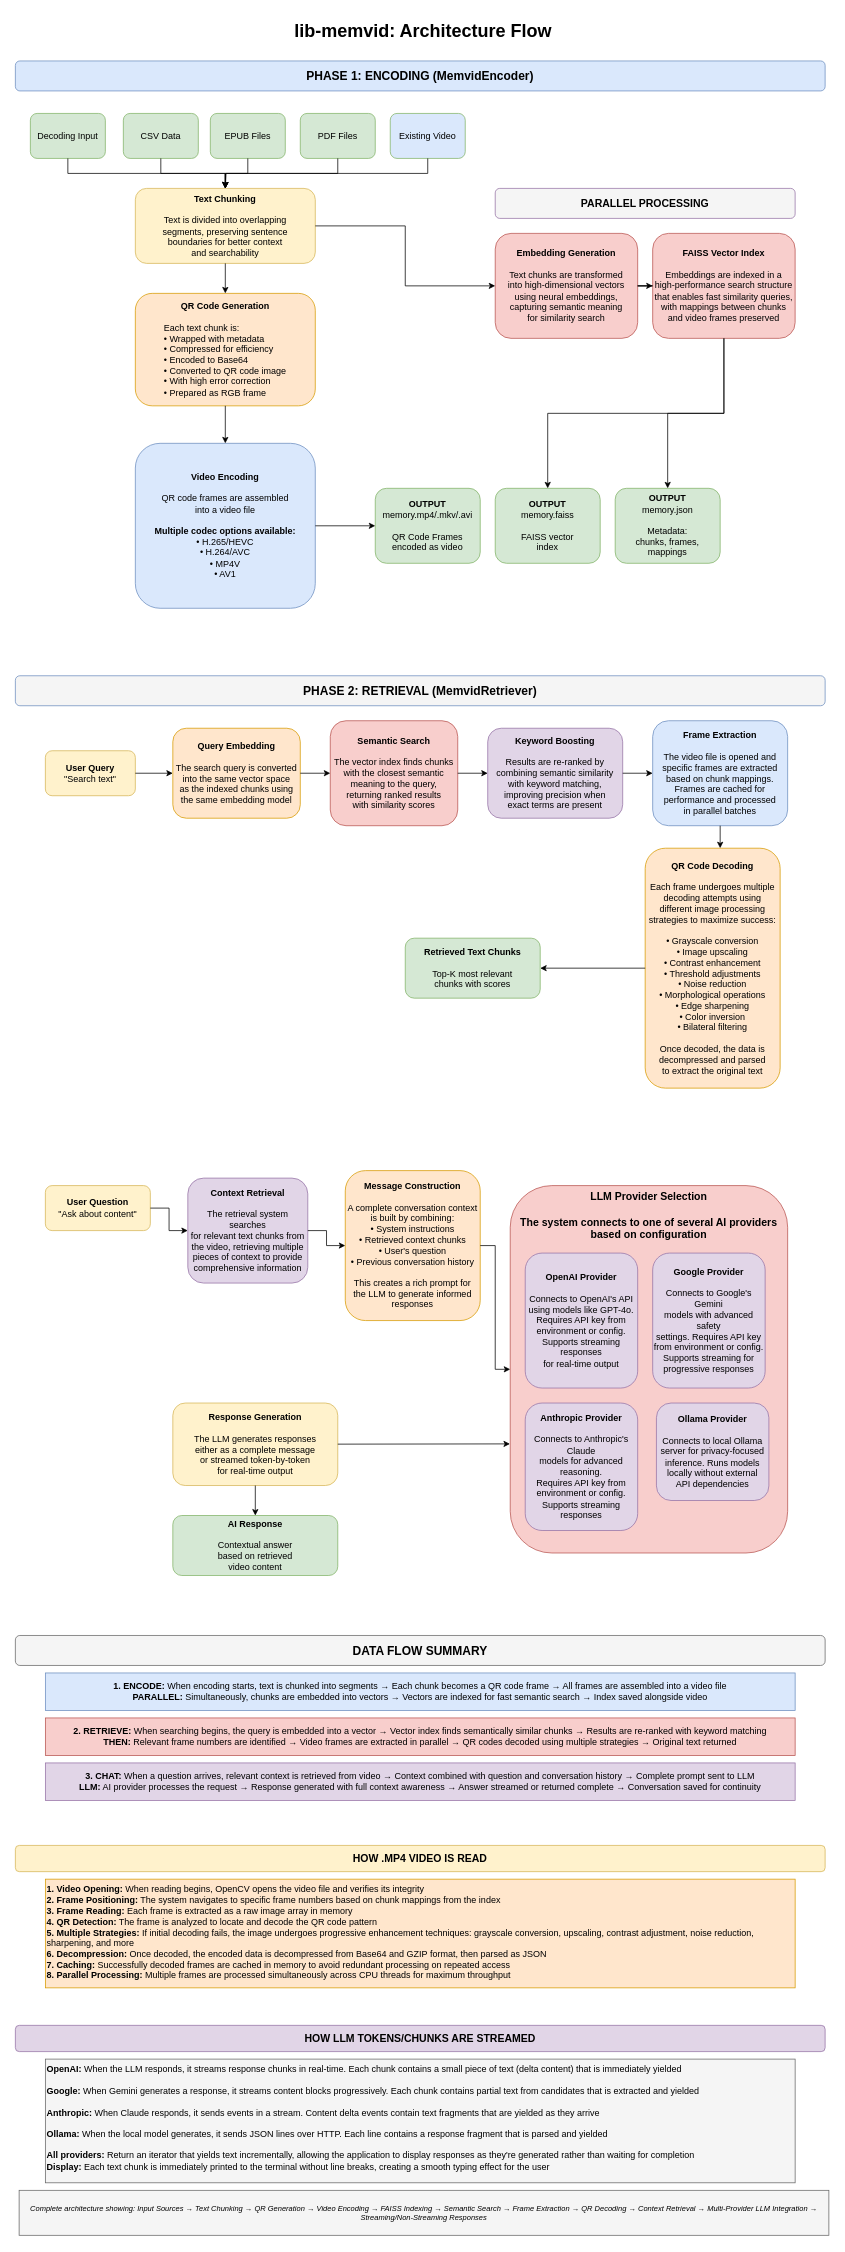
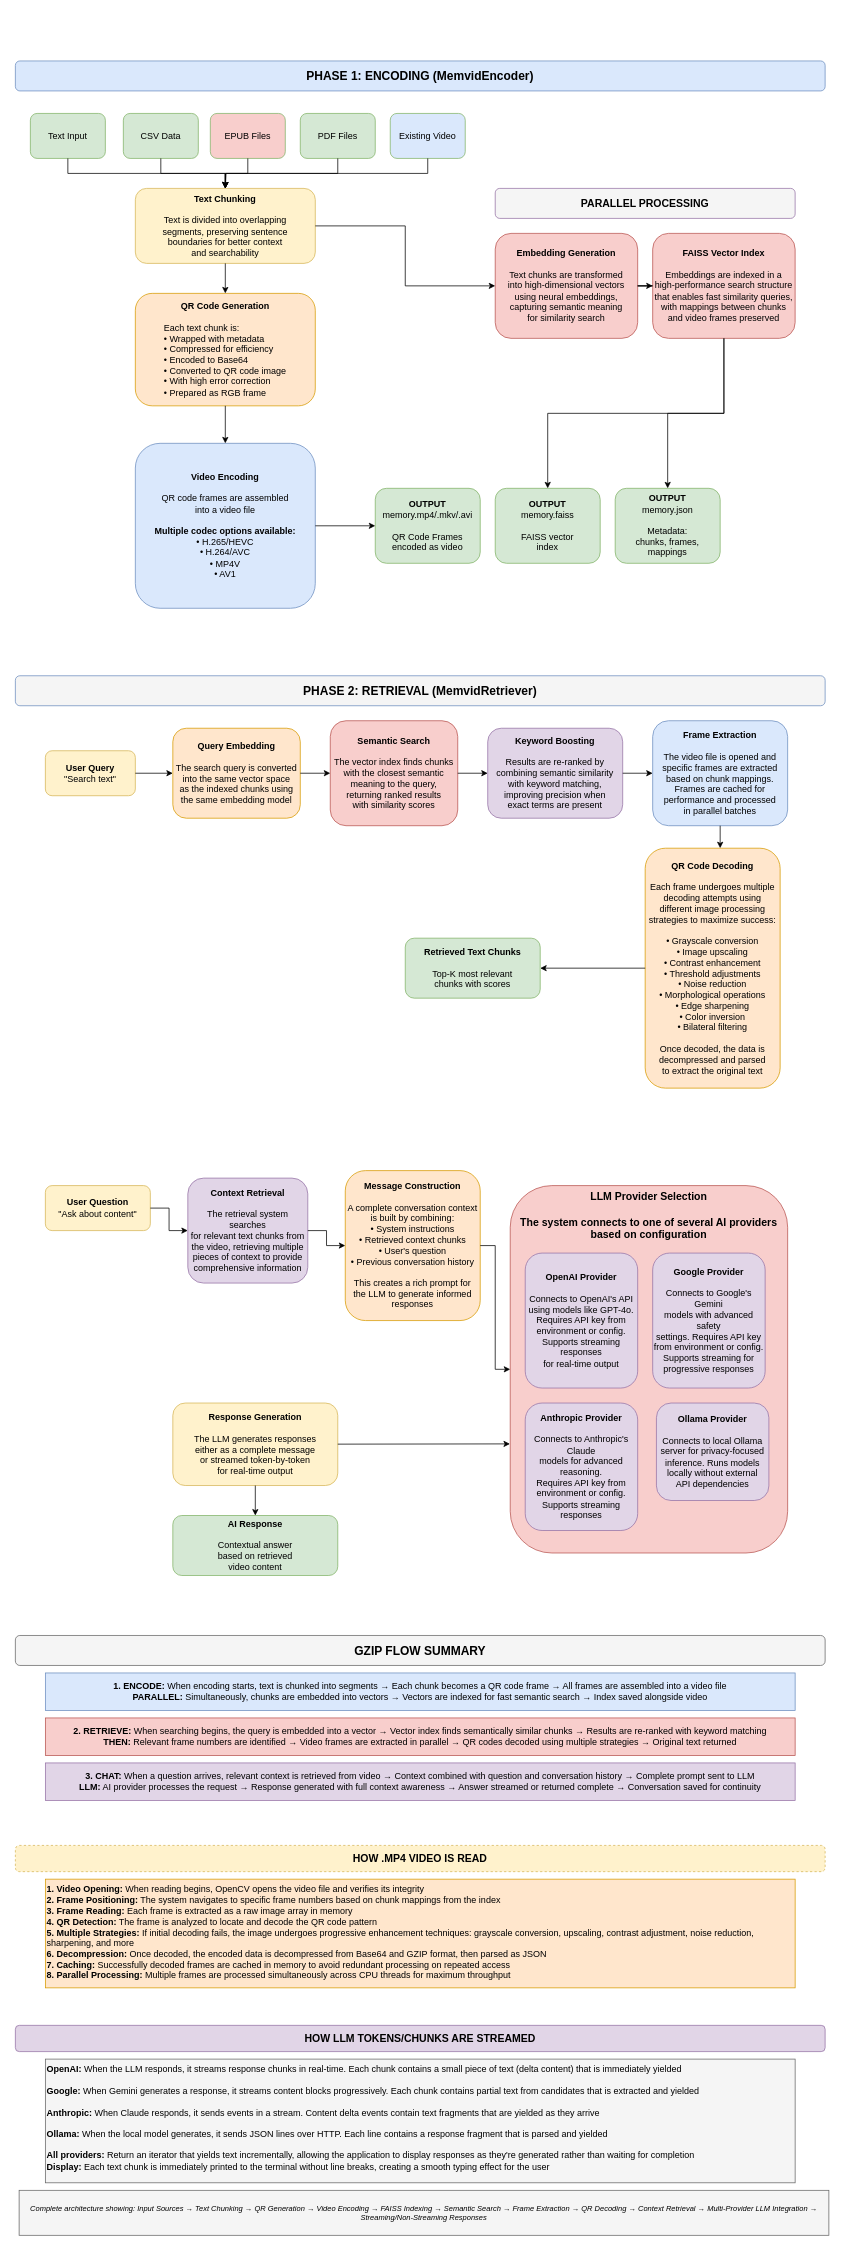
node "lib-memvid: Architecture Flow": removed
node "Decoding Input": label "Decoding Input" -> "Text Input"
node "EPUB Files": fillcolor #d5e8d4 -> #f8cecc
node "DATA FLOW SUMMARY": label "DATA FLOW SUMMARY" -> "GZIP FLOW SUMMARY"
node "HOW .MP4 VIDEO IS READ": style solid -> dashed
